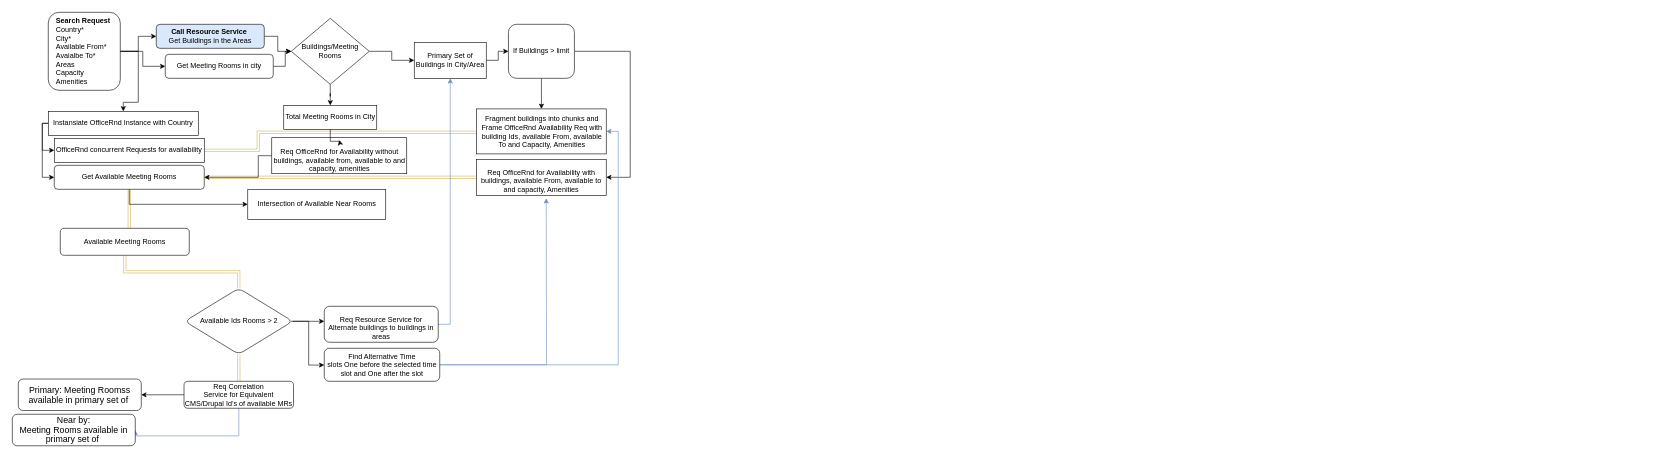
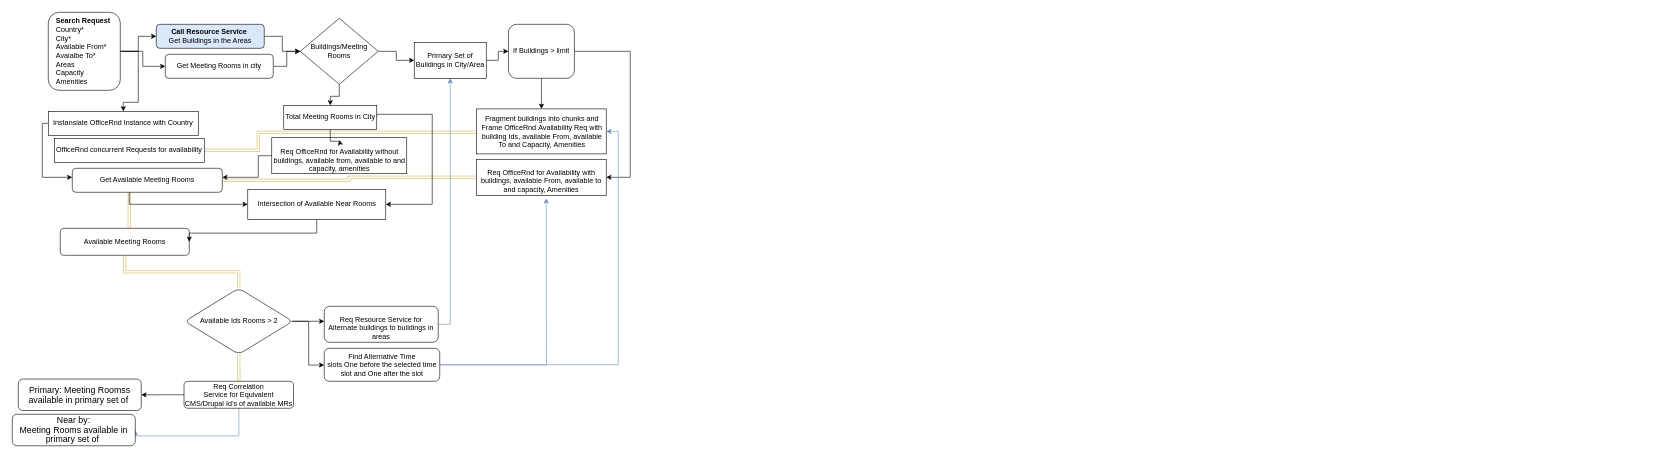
node "Buildings/Meeting Rooms": moved (330, 51) -> (339, 51)
edge "Total Meeting Rooms in City" -> "Intersection of Available Near Rooms": added
edge "Instansiate OfficeRnd Instance with Country" -> "OfficeRnd concurrent Requests for availability": removed
node "Get Available Meeting Rooms": moved (129, 177) -> (147, 180)
edge "Intersection of Available Near Rooms" -> "Available Meeting Rooms": added
